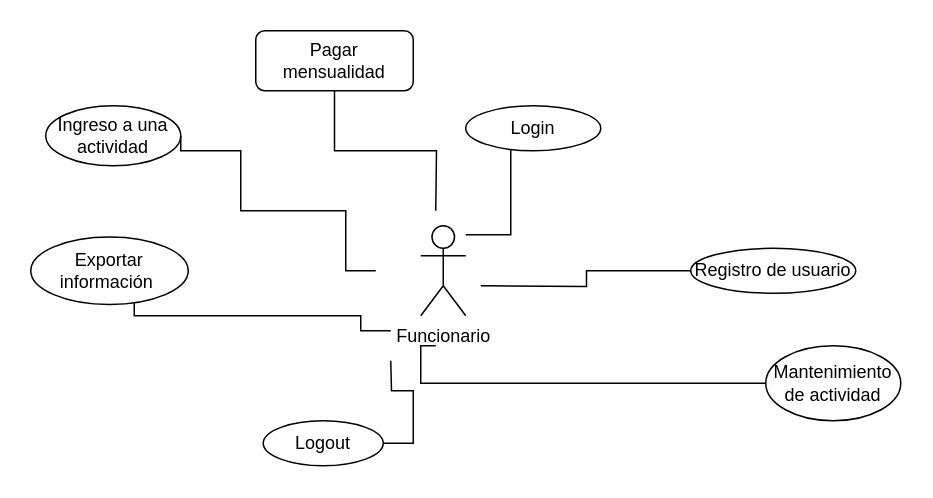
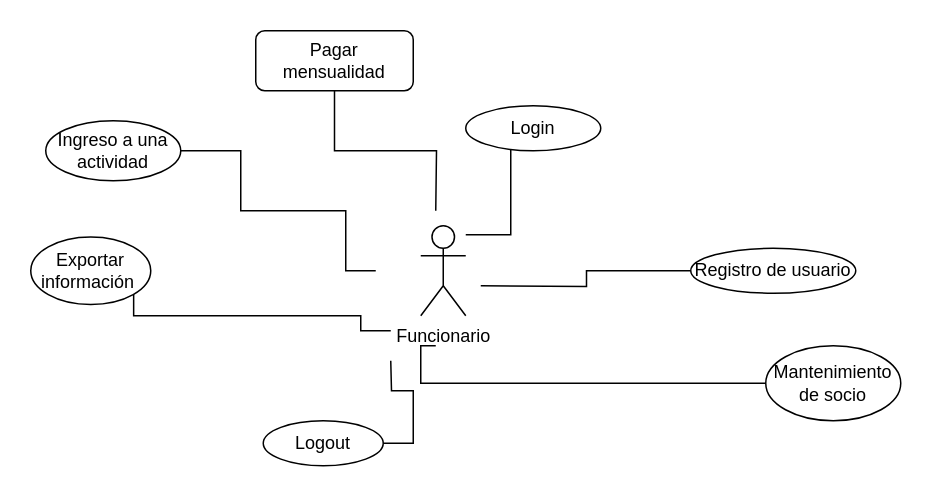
node "Ingreso a una actividad": moved (113, 136) -> (113, 151)
node "Exportar información": size 158x68 -> 120x68
node "Mantenimiento de actividad": label "Mantenimiento de actividad" -> "Mantenimiento de socio"
